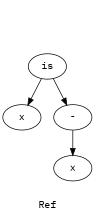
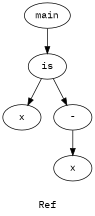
node "main": added
